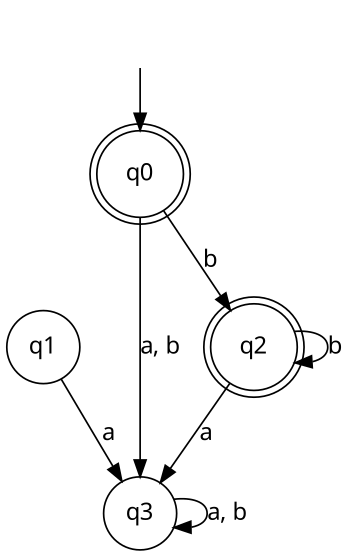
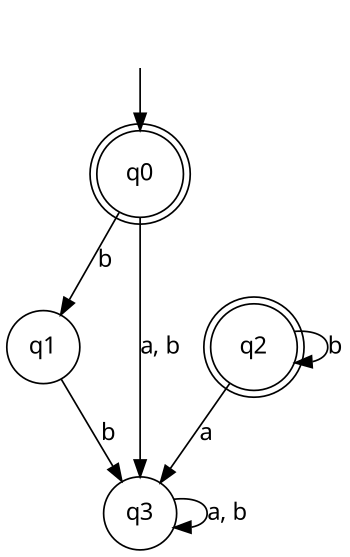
edge "q0" -> "q2": now "q0" -> "q1"
edge "q1" -> "q3": label "a" -> "b"
